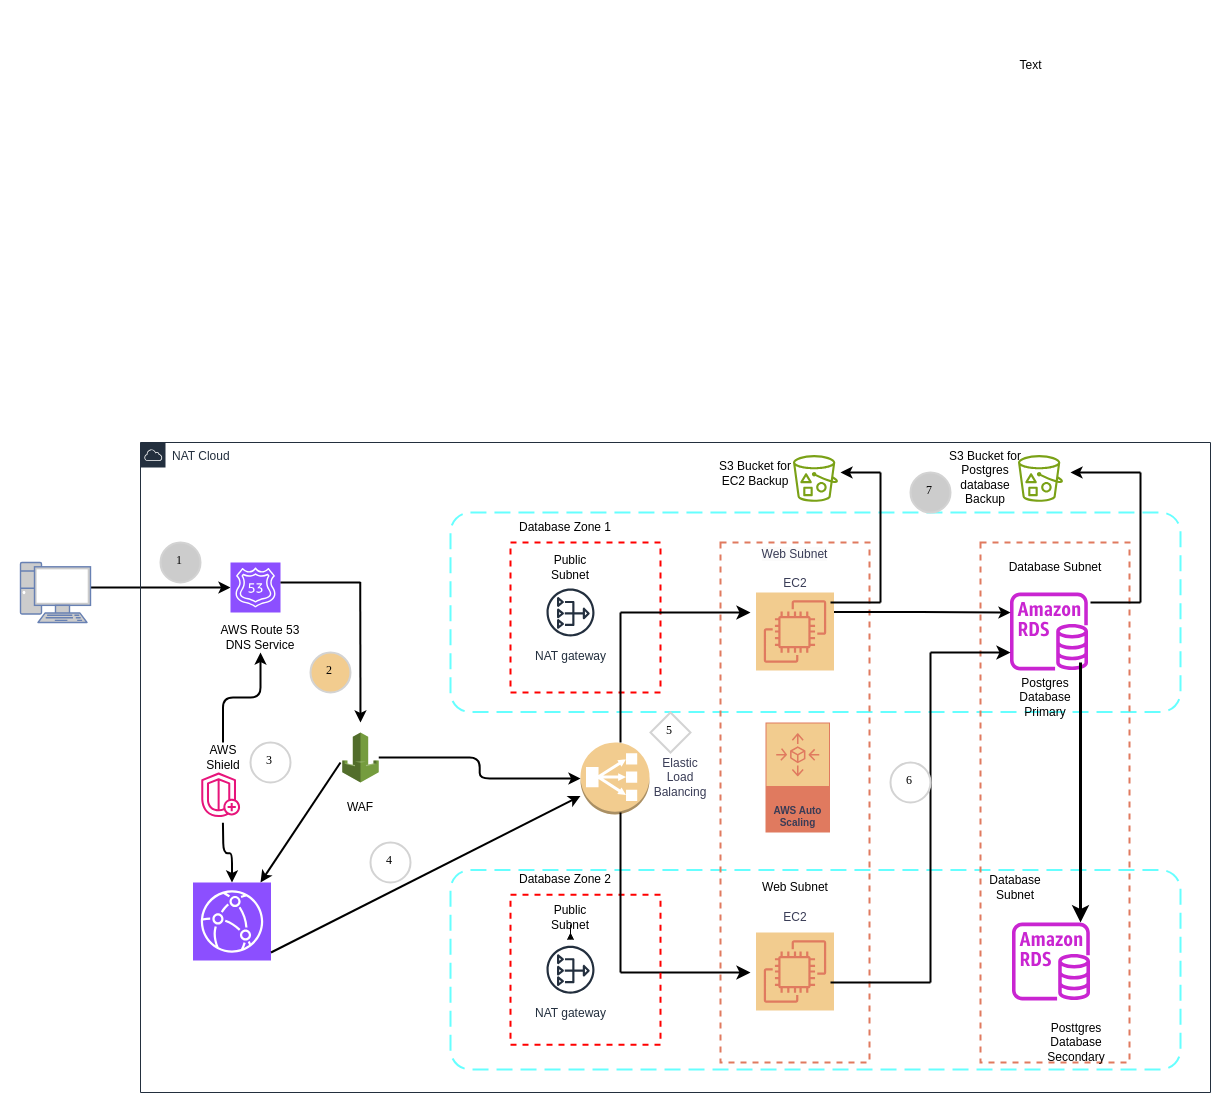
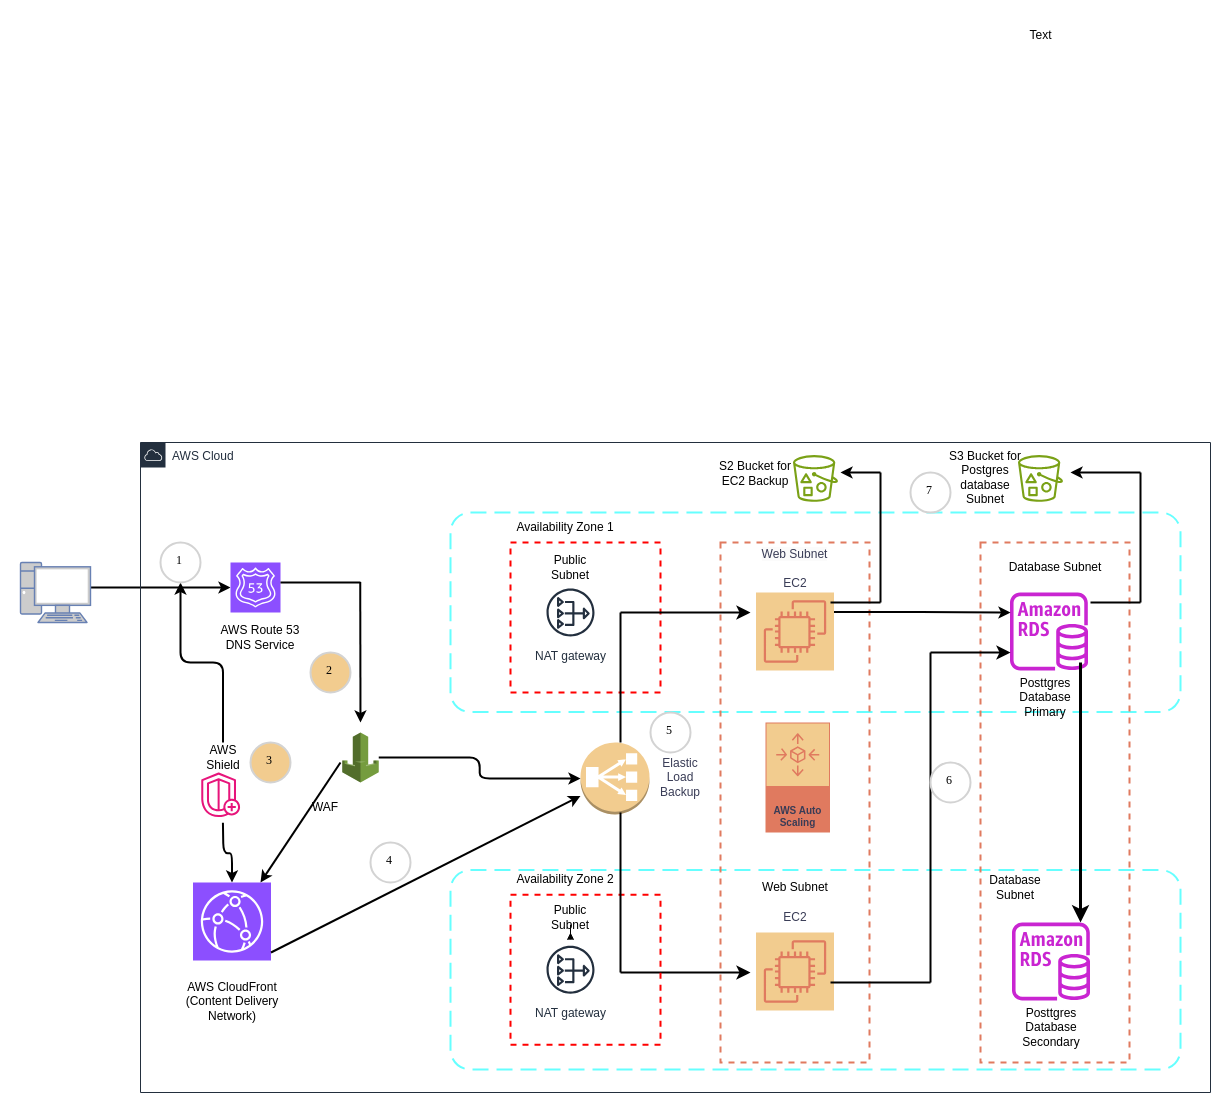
node "Text": moved (1031, 66) -> (1041, 36)
node "NAT Cloud": label "NAT Cloud" -> "AWS Cloud"
node "S3 Bucket for EC2 Backup": label "S3 Bucket for EC2 Backup" -> "S2 Bucket for EC2 Backup"
node "S3 Bucket for Postgres database Backup": label "S3 Bucket for Postgres database Backup" -> "S3 Bucket for Postgres database Subnet"
node "7": fillcolor #cccccc -> #ffffff
node "Database Zone 1": label "Database Zone 1" -> "Availability Zone 1"
node "1": fillcolor #cccccc -> #ffffff
edge "AWS Shield" -> "AWS Route 53 DNS Service": now "AWS Shield" -> "1"
node "Postgres Database Primary": label "Postgres Database Primary" -> "Posttgres Database Primary"
node "5": shape diamond -> ellipse
node "3": fillcolor #ffffff -> #f2cc8f
node "Elastic Load Balancing": label "Elastic Load Balancing" -> "Elastic Load Backup"
node "6": moved (911, 783) -> (951, 783)
node "WAF": moved (361, 808) -> (326, 808)
node "Database Zone 2": label "Database Zone 2" -> "Availability Zone 2"
node "AWS CloudFront (Content Delivery Network)": added
node "Posttgres Database Secondary": moved (1076, 1043) -> (1051, 1028)
